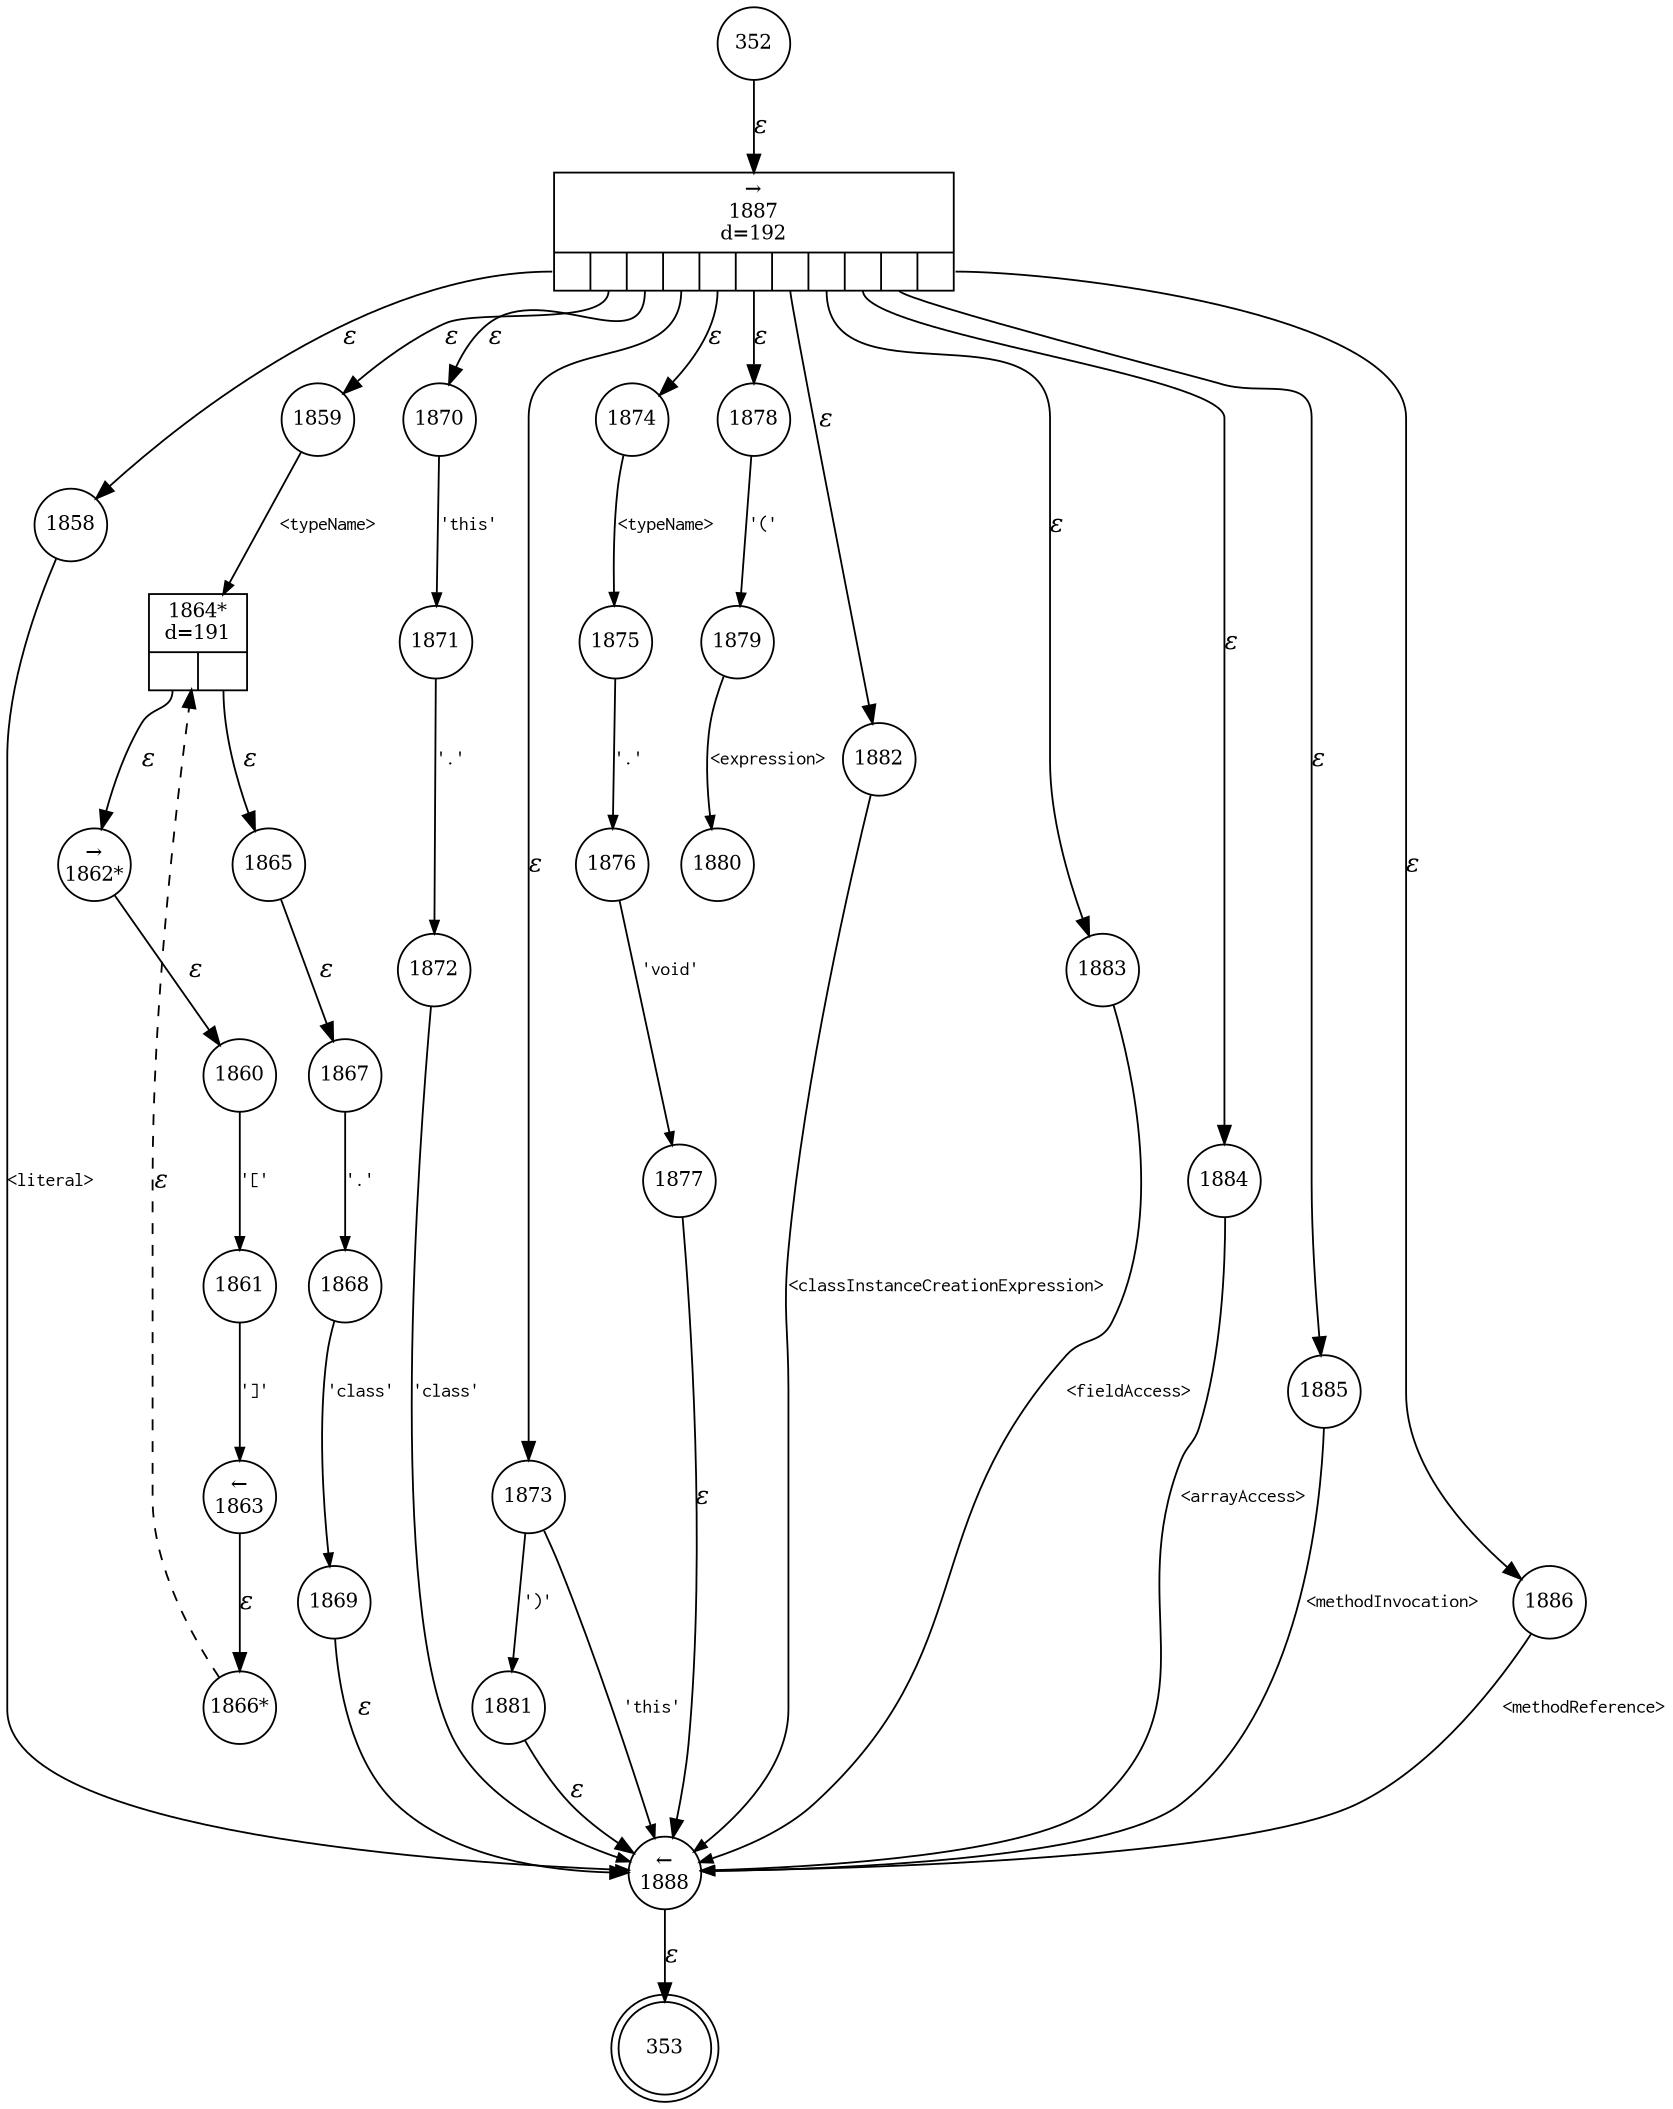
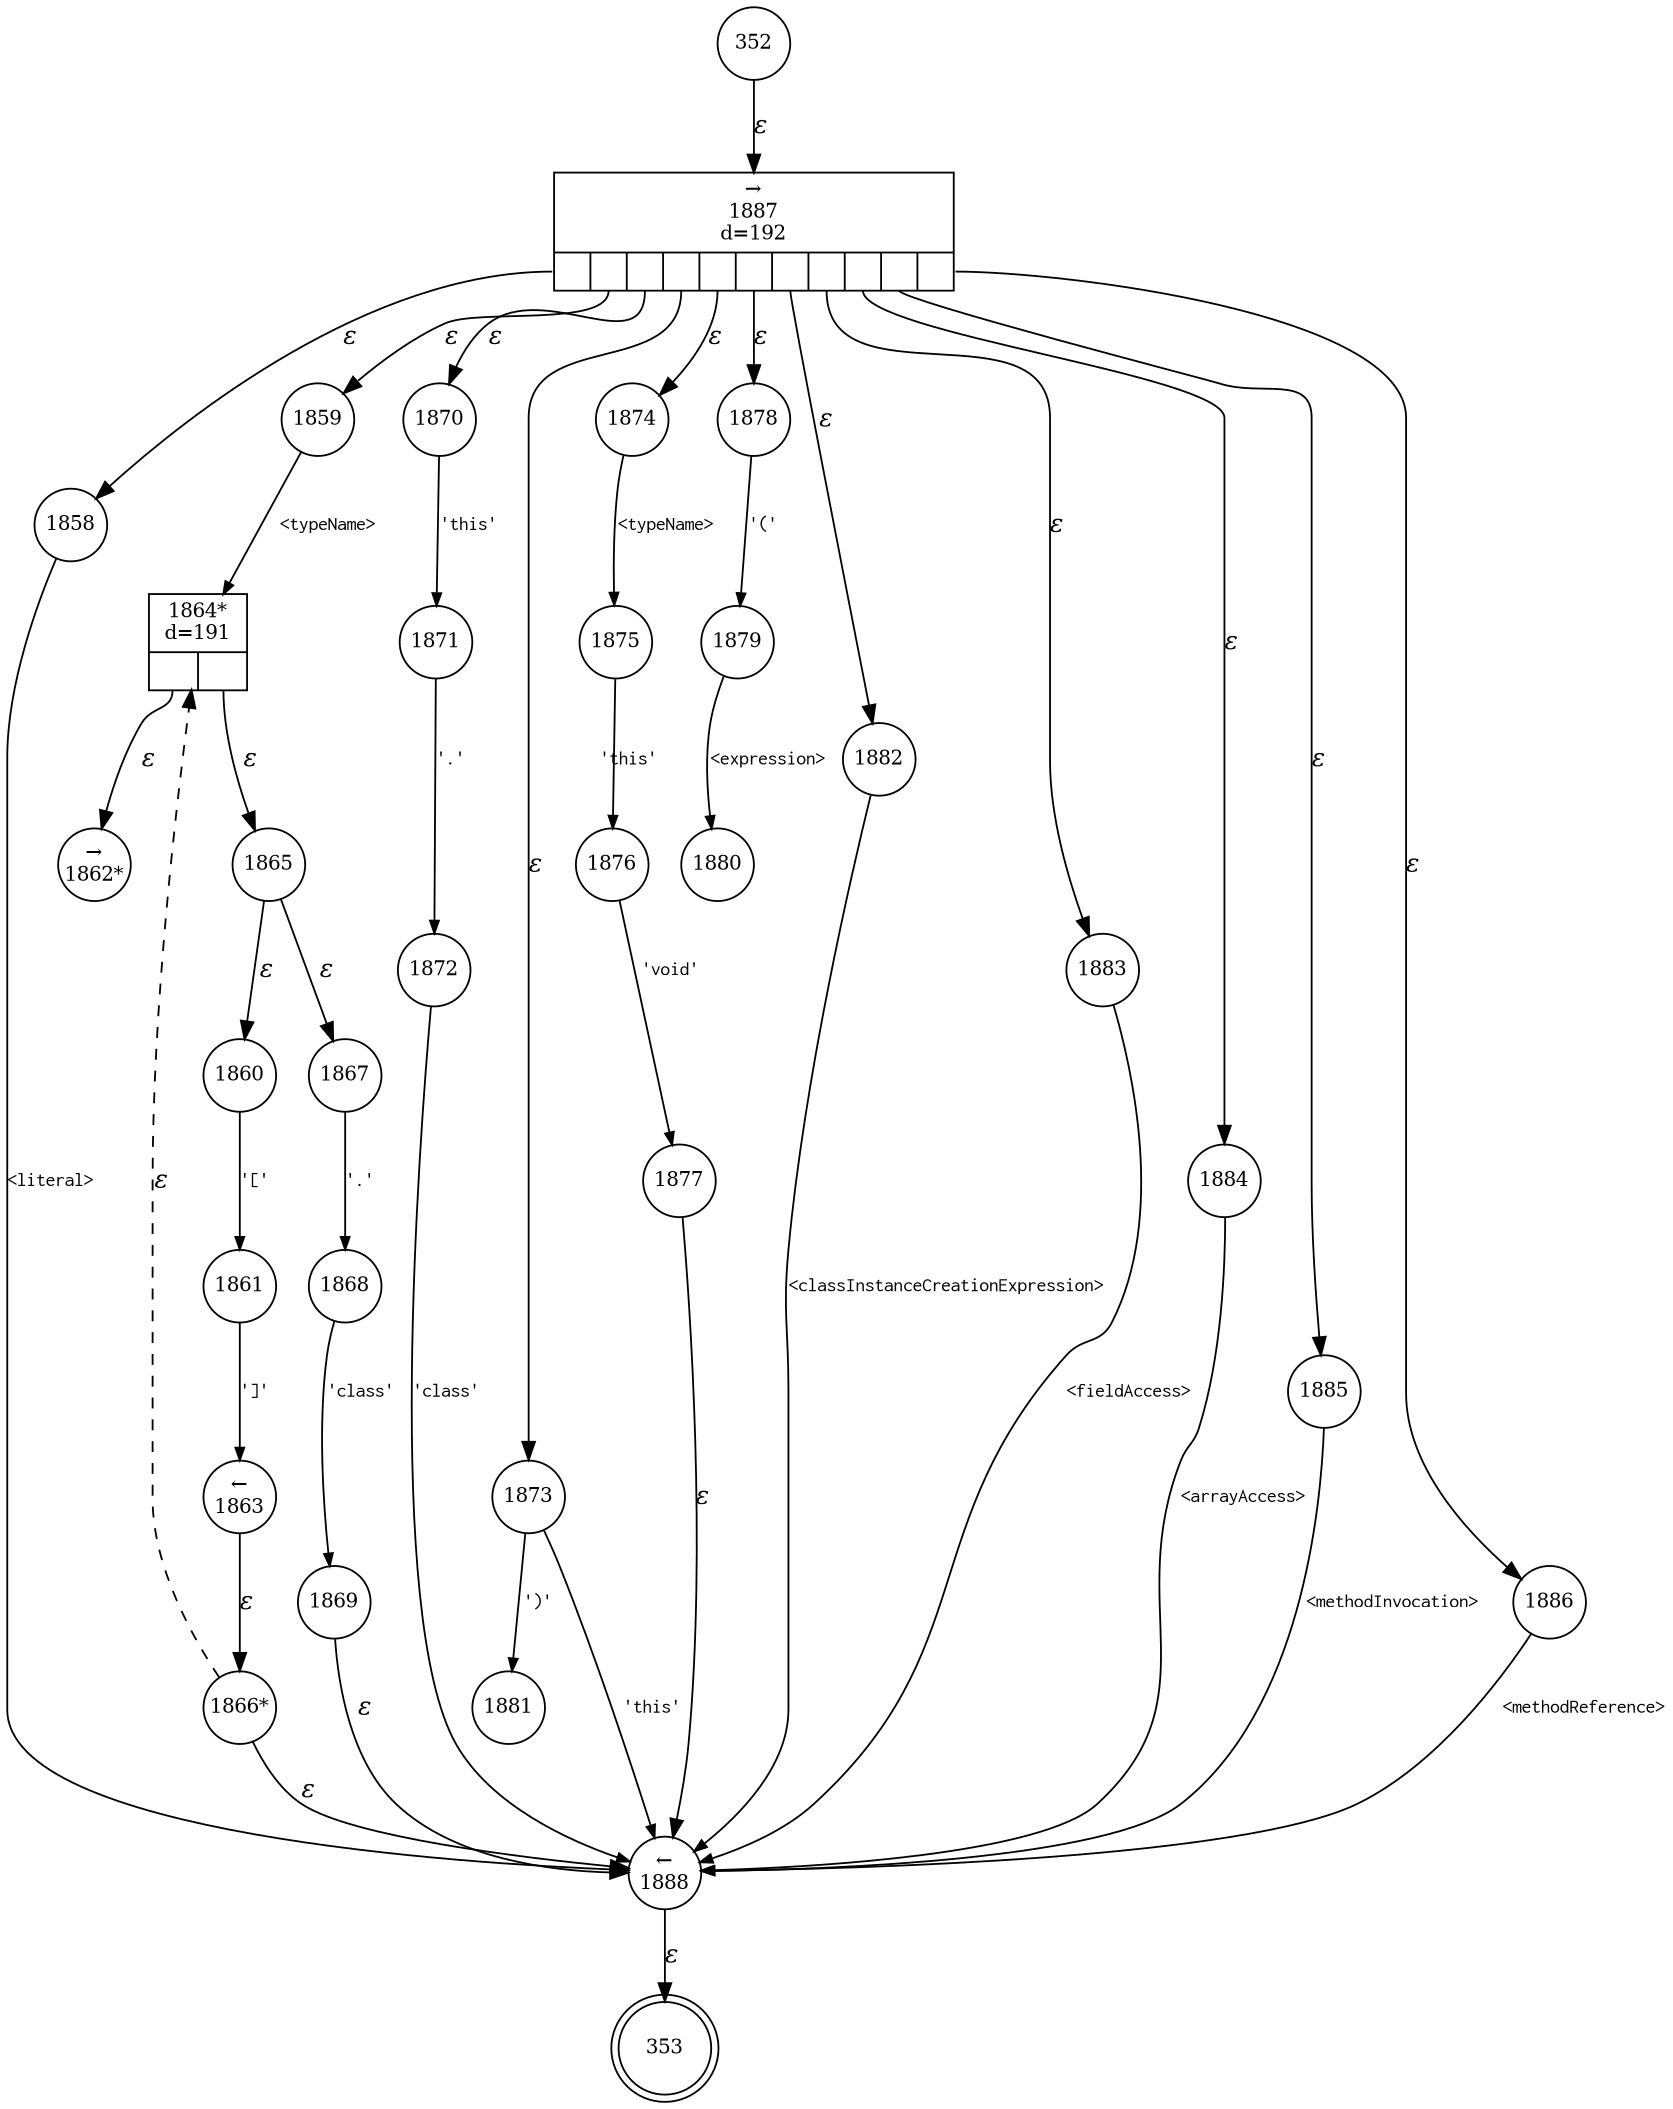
edge "1875" -> "1876": label "'.'" -> "'this'"
edge "→ 1862*" -> "1860": now "1865" -> "1860"
edge "1881" -> "← 1888": now "1866*" -> "← 1888"
